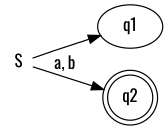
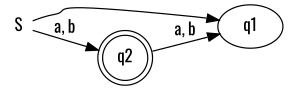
edge "q2" -> "q1": added, label "a, b"
